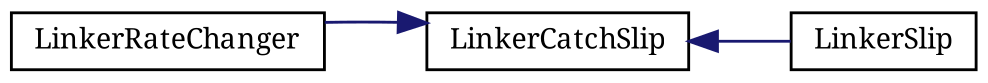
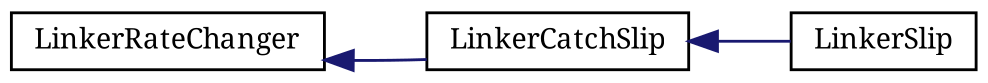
edge "LinkerRateChanger" -> "LinkerCatchSlip": reversed
